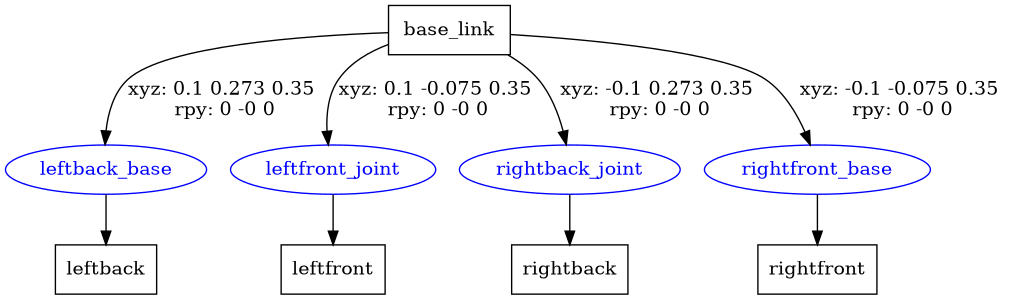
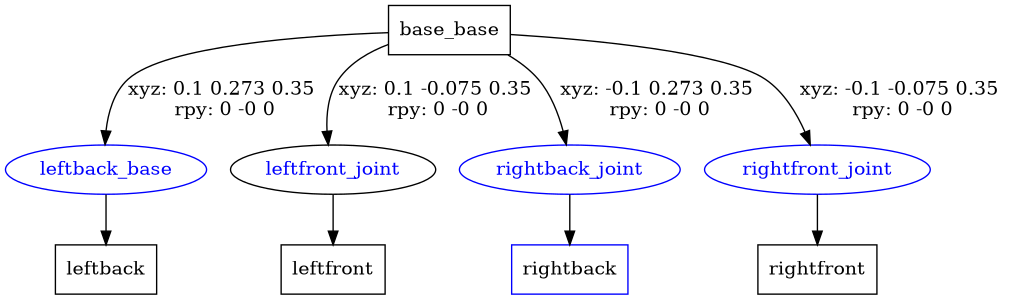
node "base_link": label "base_link" -> "base_base"
node "leftfront_joint": color blue -> black
node "rightfront_base": label "rightfront_base" -> "rightfront_joint"
node "rightback": color black -> blue
